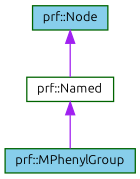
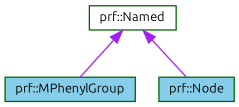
edge "prf::Named" -> "prf::Node": reversed
